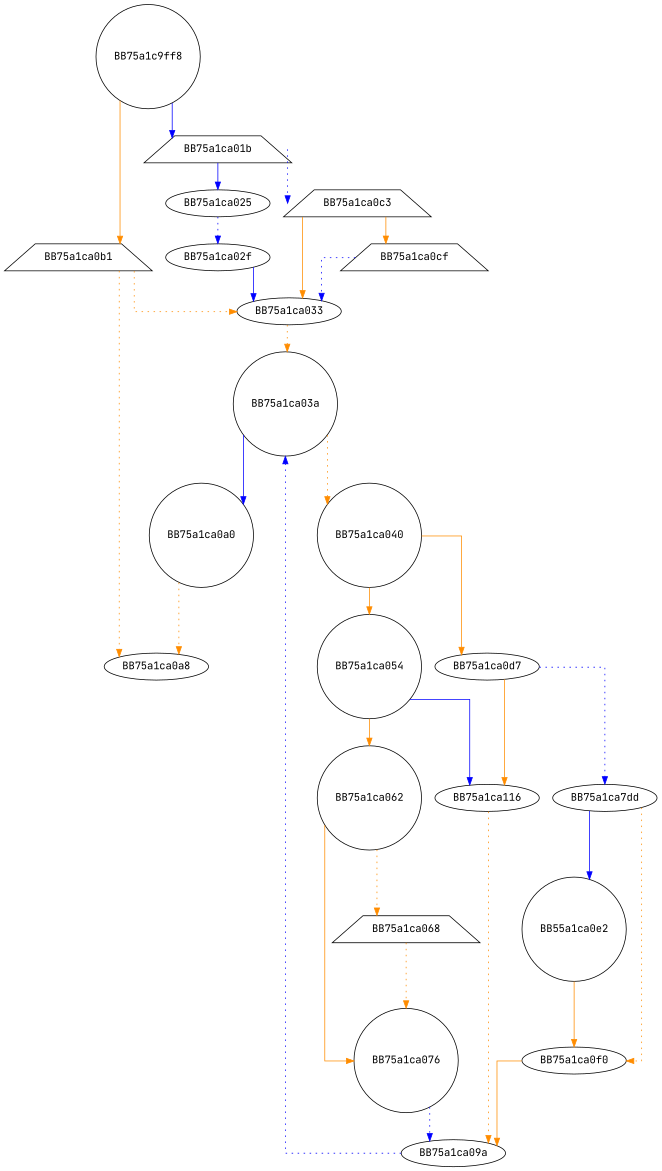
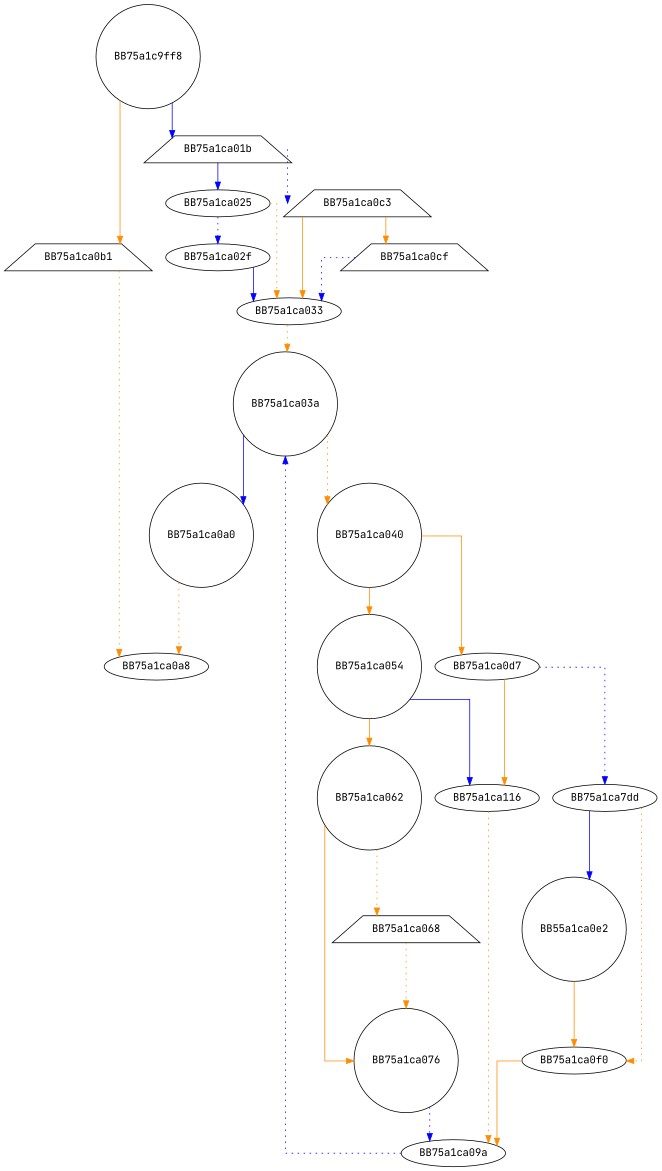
edge "BB75a1ca0b1" -> "BB75a1ca033": now "BB75a1ca025" -> "BB75a1ca033"
